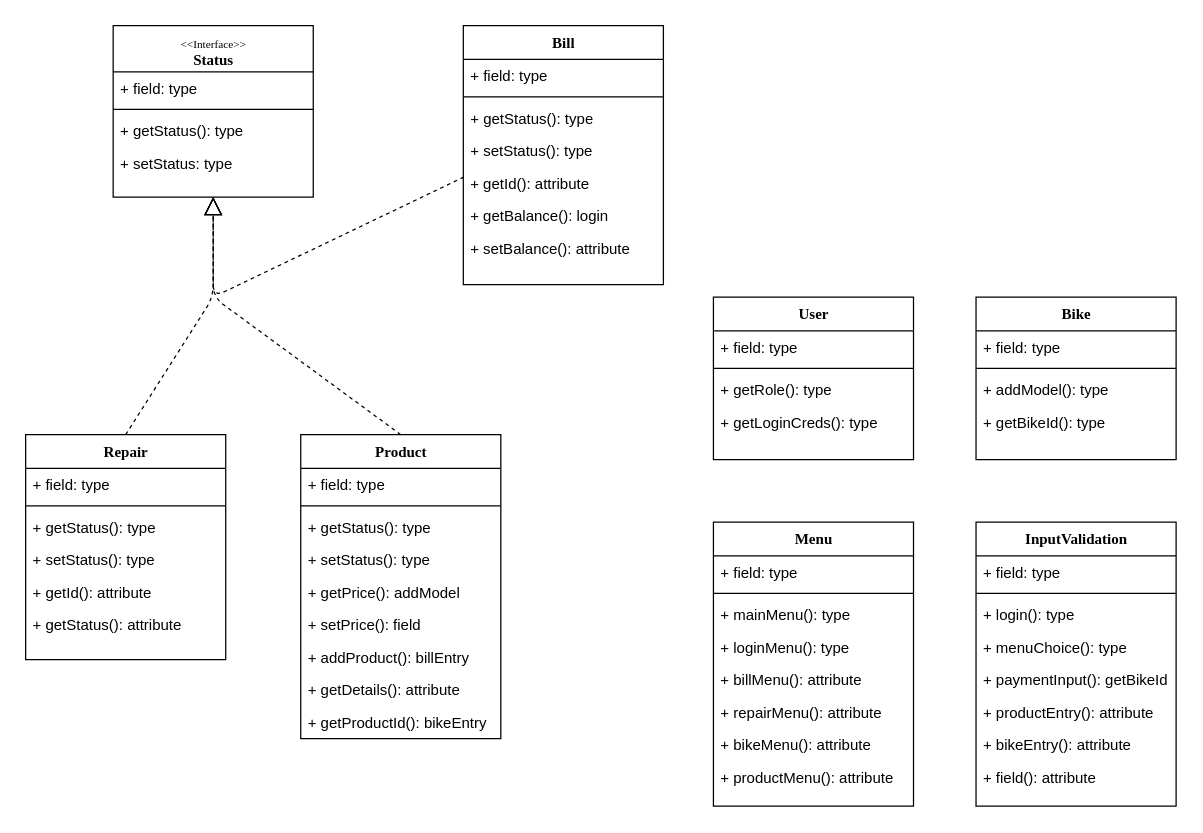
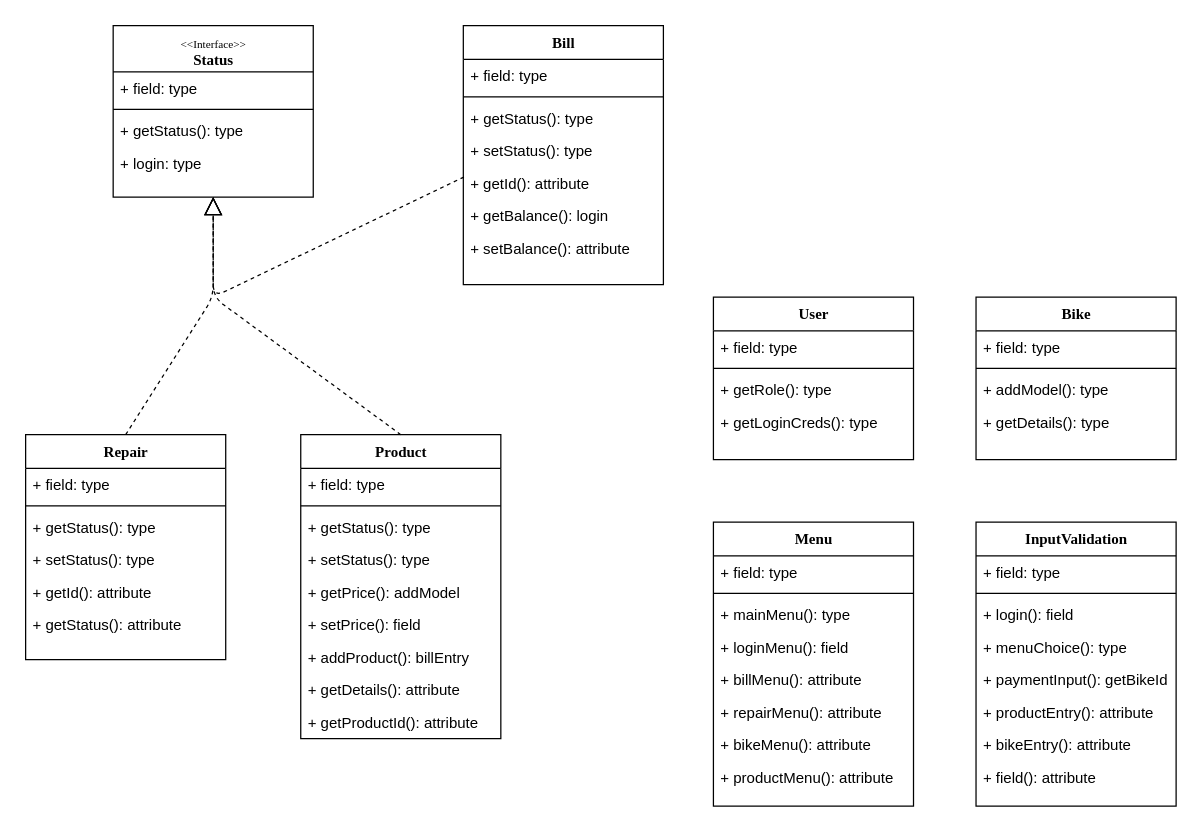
node "+ setStatus: type": label "+ setStatus: type" -> "+ login: type"
node "+ getBikeId(): type": label "+ getBikeId(): type" -> "+ getDetails(): type"
node "+ login(): type": label "+ login(): type" -> "+ login(): field"
node "+ loginMenu(): type": label "+ loginMenu(): type" -> "+ loginMenu(): field"
node "+ getProductId(): bikeEntry": label "+ getProductId(): bikeEntry" -> "+ getProductId(): attribute"
